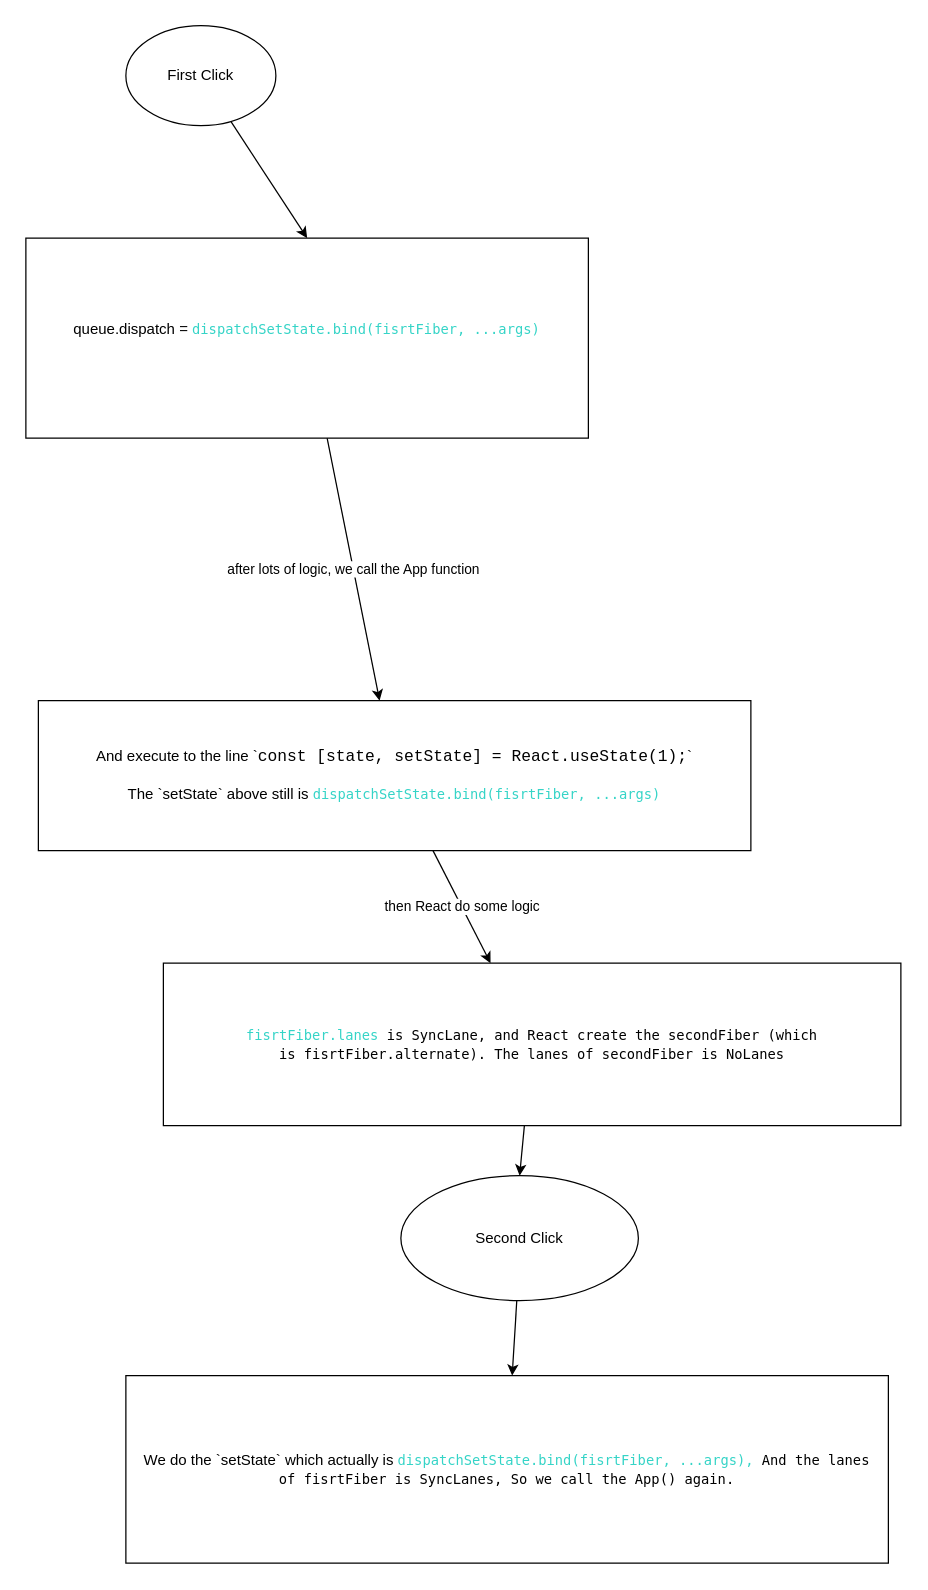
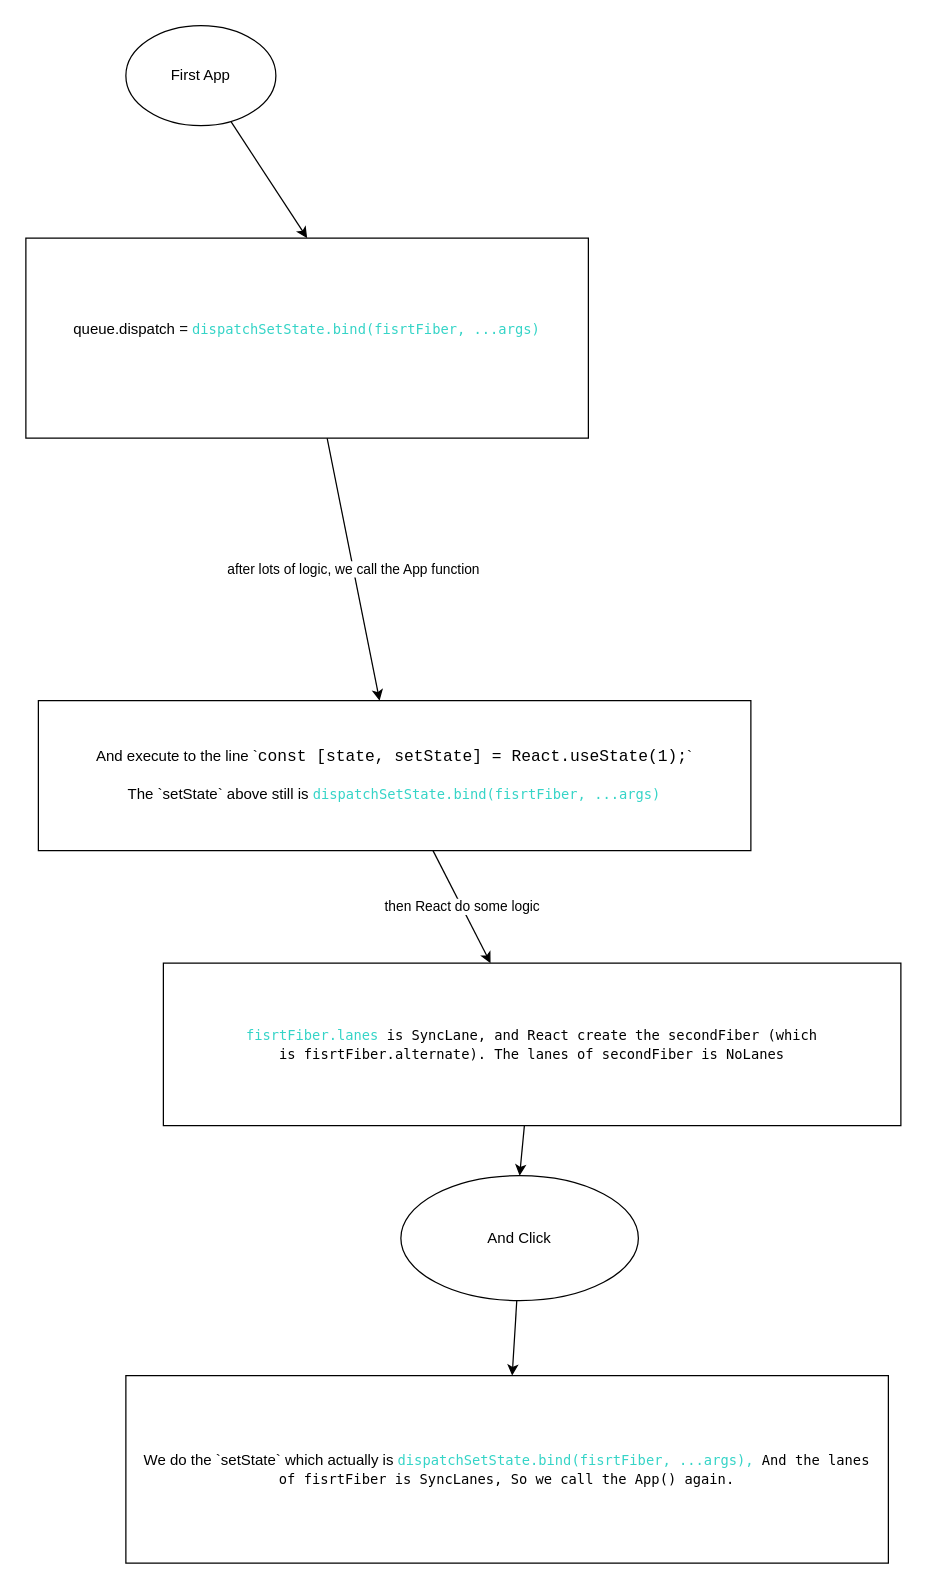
node "First Click": label "First Click" -> "First App"
node "Second Click": label "Second Click" -> "And Click"
